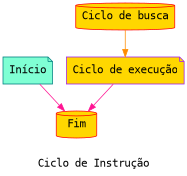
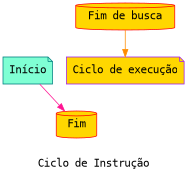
node "Ciclo de busca": label "Ciclo de busca" -> "Fim de busca"
edge "Ciclo de execução" -> "Fim": removed
